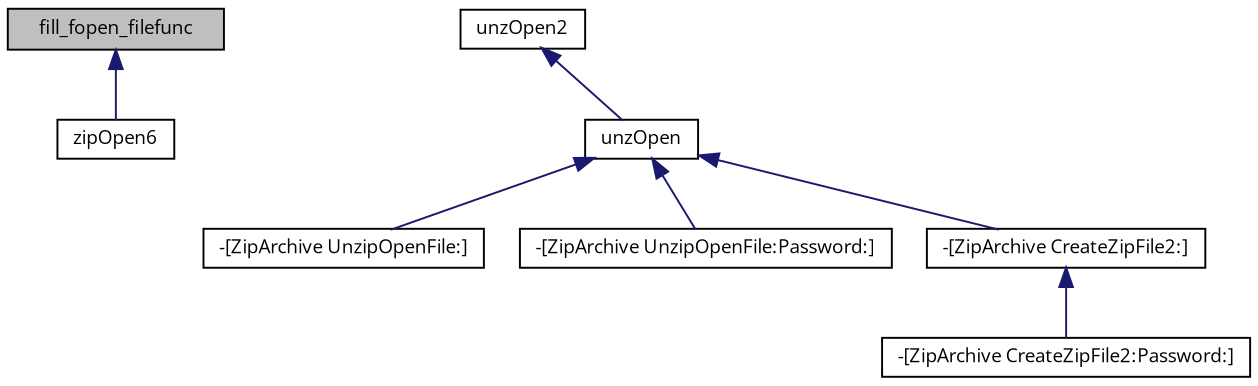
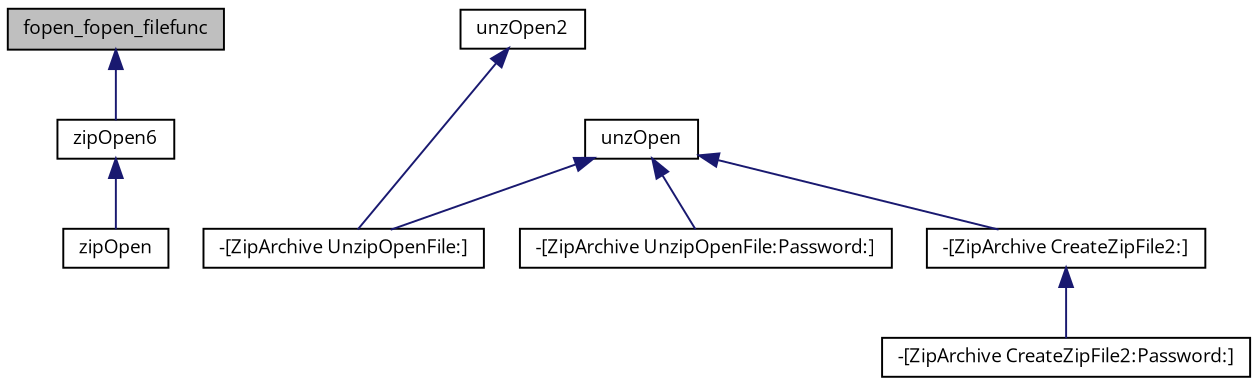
node "fill_fopen_filefunc": label "fill_fopen_filefunc" -> "fopen_fopen_filefunc"
edge "unzOpen" -> "unzOpen2": now "-[ZipArchive UnzipOpenFile:]" -> "unzOpen2"
node "zipOpen": added
